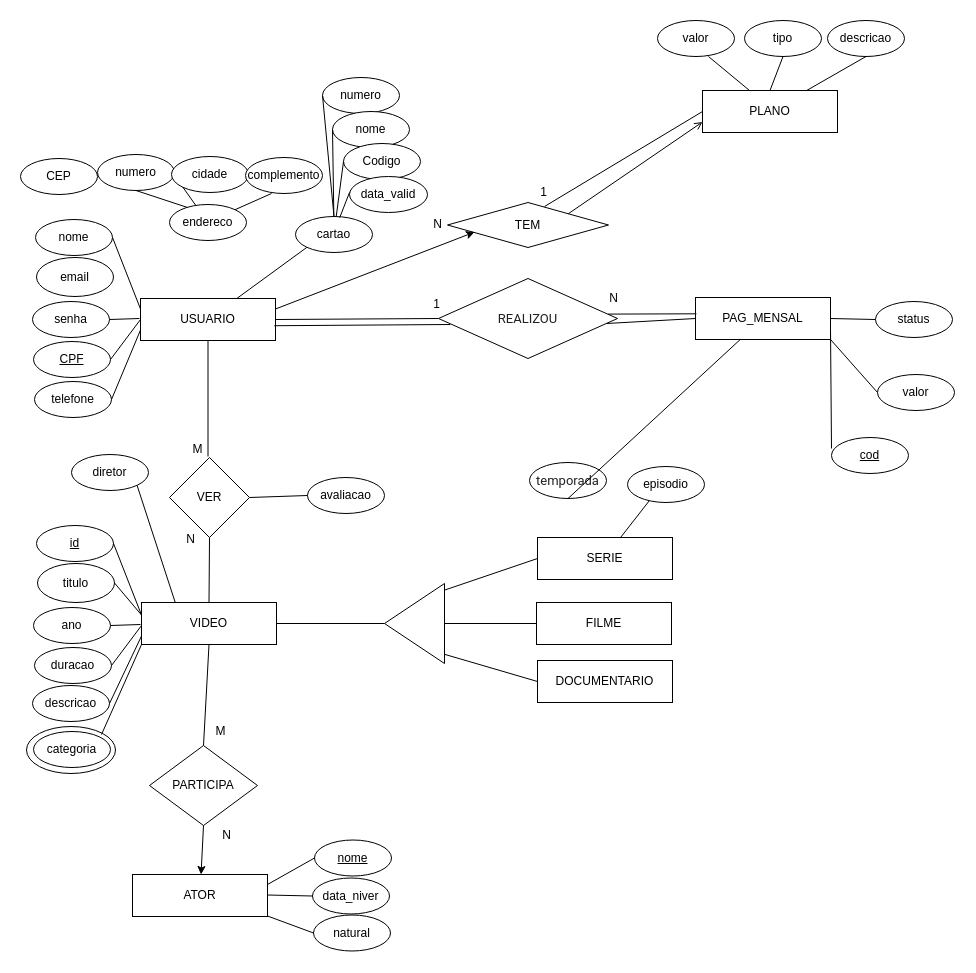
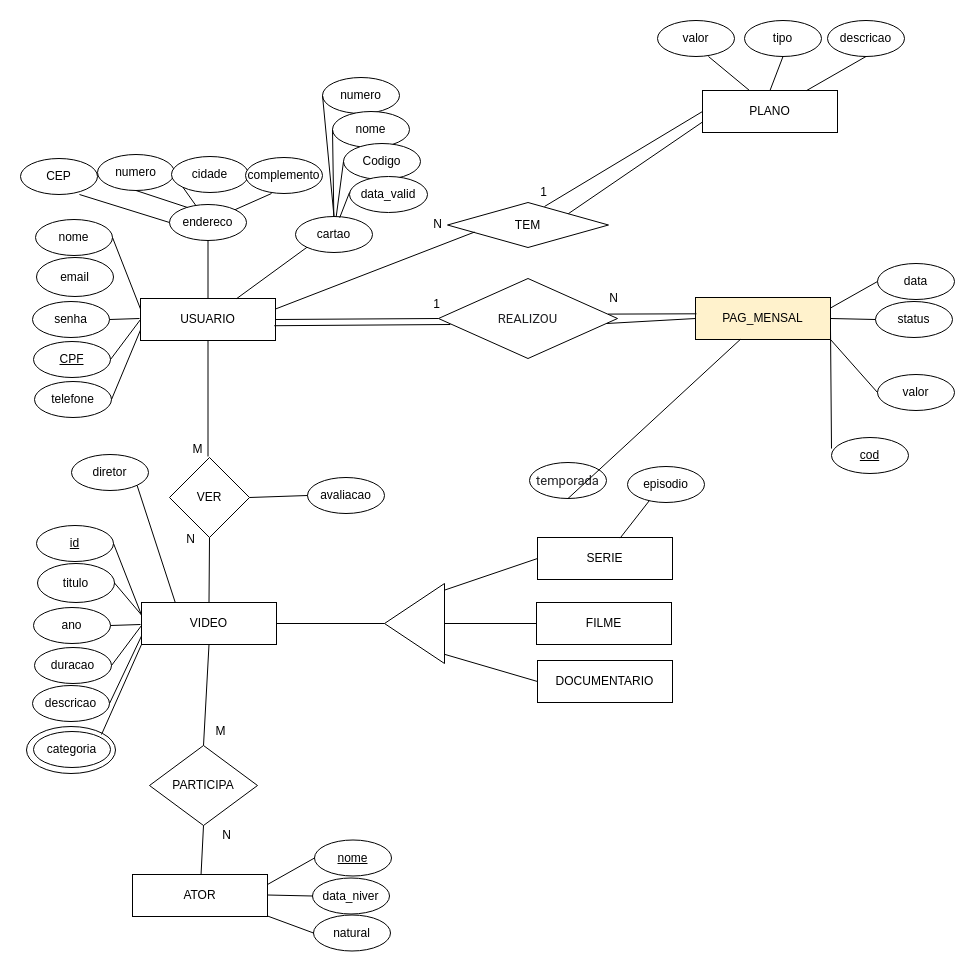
edge "TEM" -> "PLANO": arrowhead open -> none
edge "CEP" -- "endereco": added
edge "USUARIO" -> "TEM": arrowhead classic -> none
edge "endereco" -- "USUARIO": added
node "data": added
edge "data" -- "PAG_MENSAL": added
node "PAG_MENSAL": fillcolor #ffffff -> #fff2cc
edge "PARTICIPA" -> "ATOR": arrowhead classic -> none
